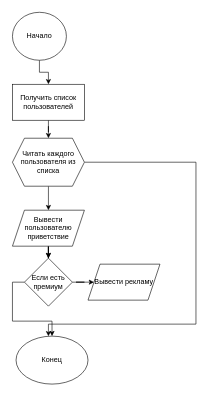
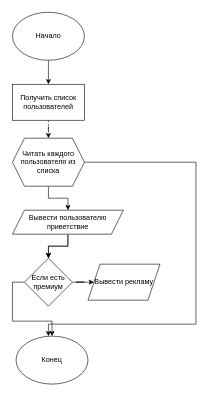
node "Начало": size 54x48 -> 72x48
edge "Получить список пользователей" -> "Читать каждого пользователя из списка": style solid -> dashed
node "Вывести пользователю приветствие": size 72x36 -> 111x24
